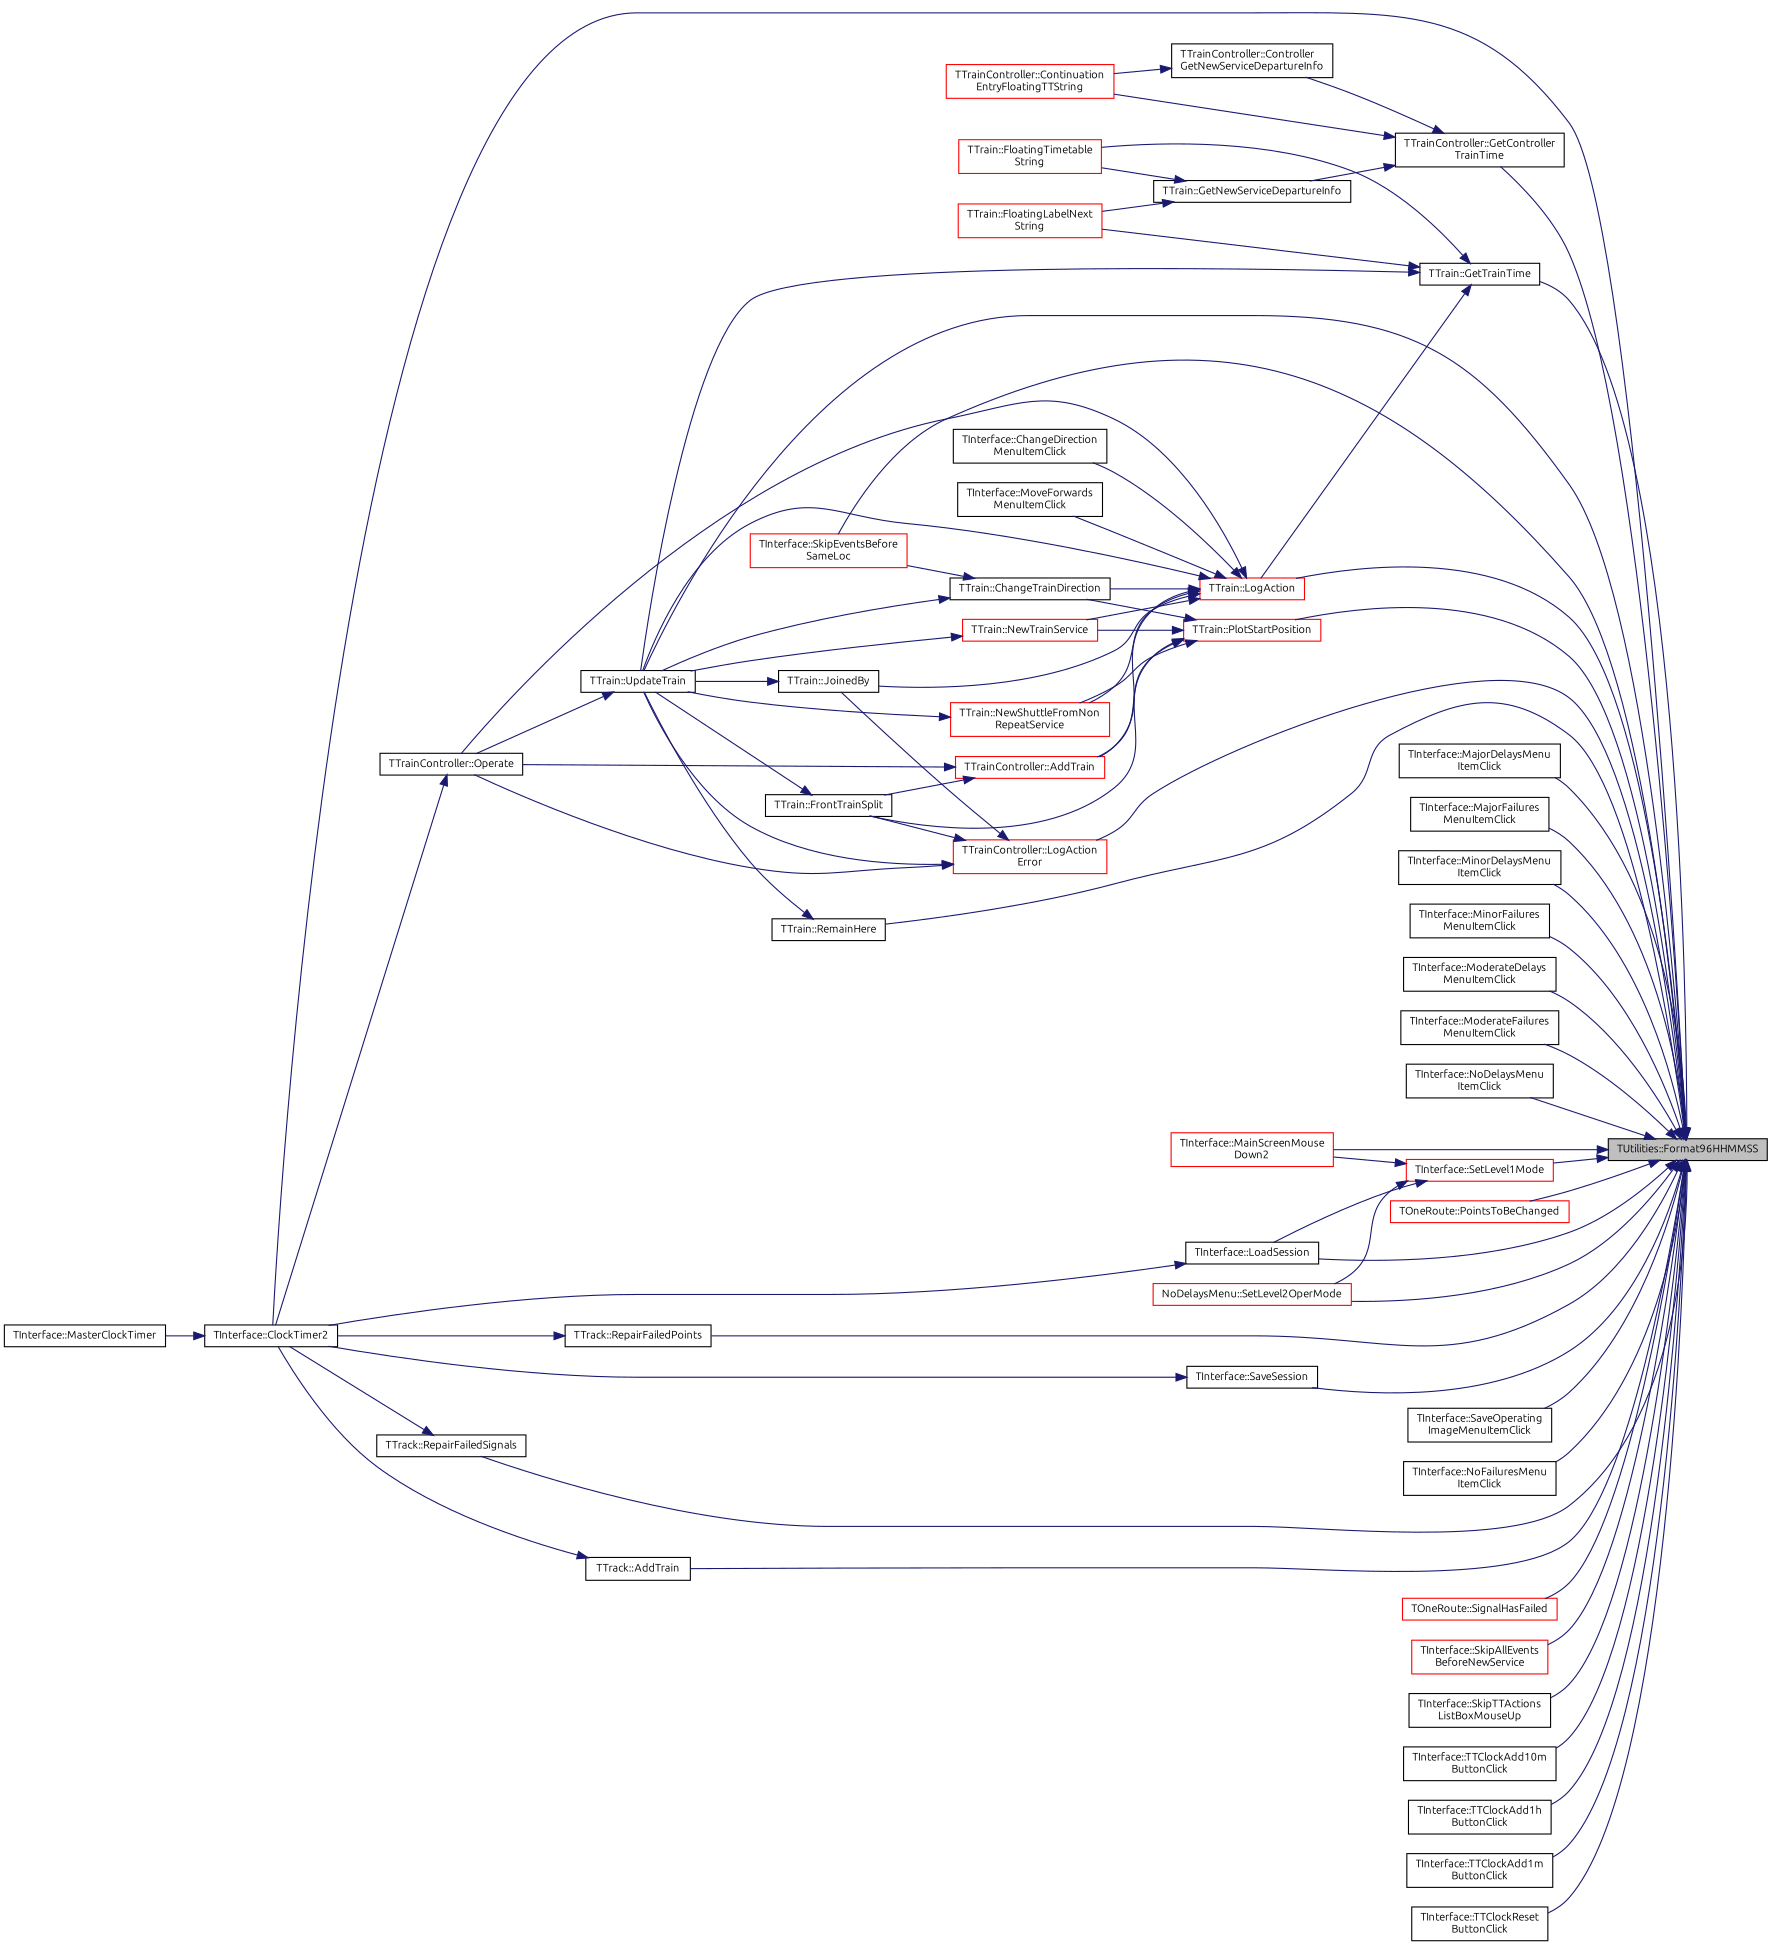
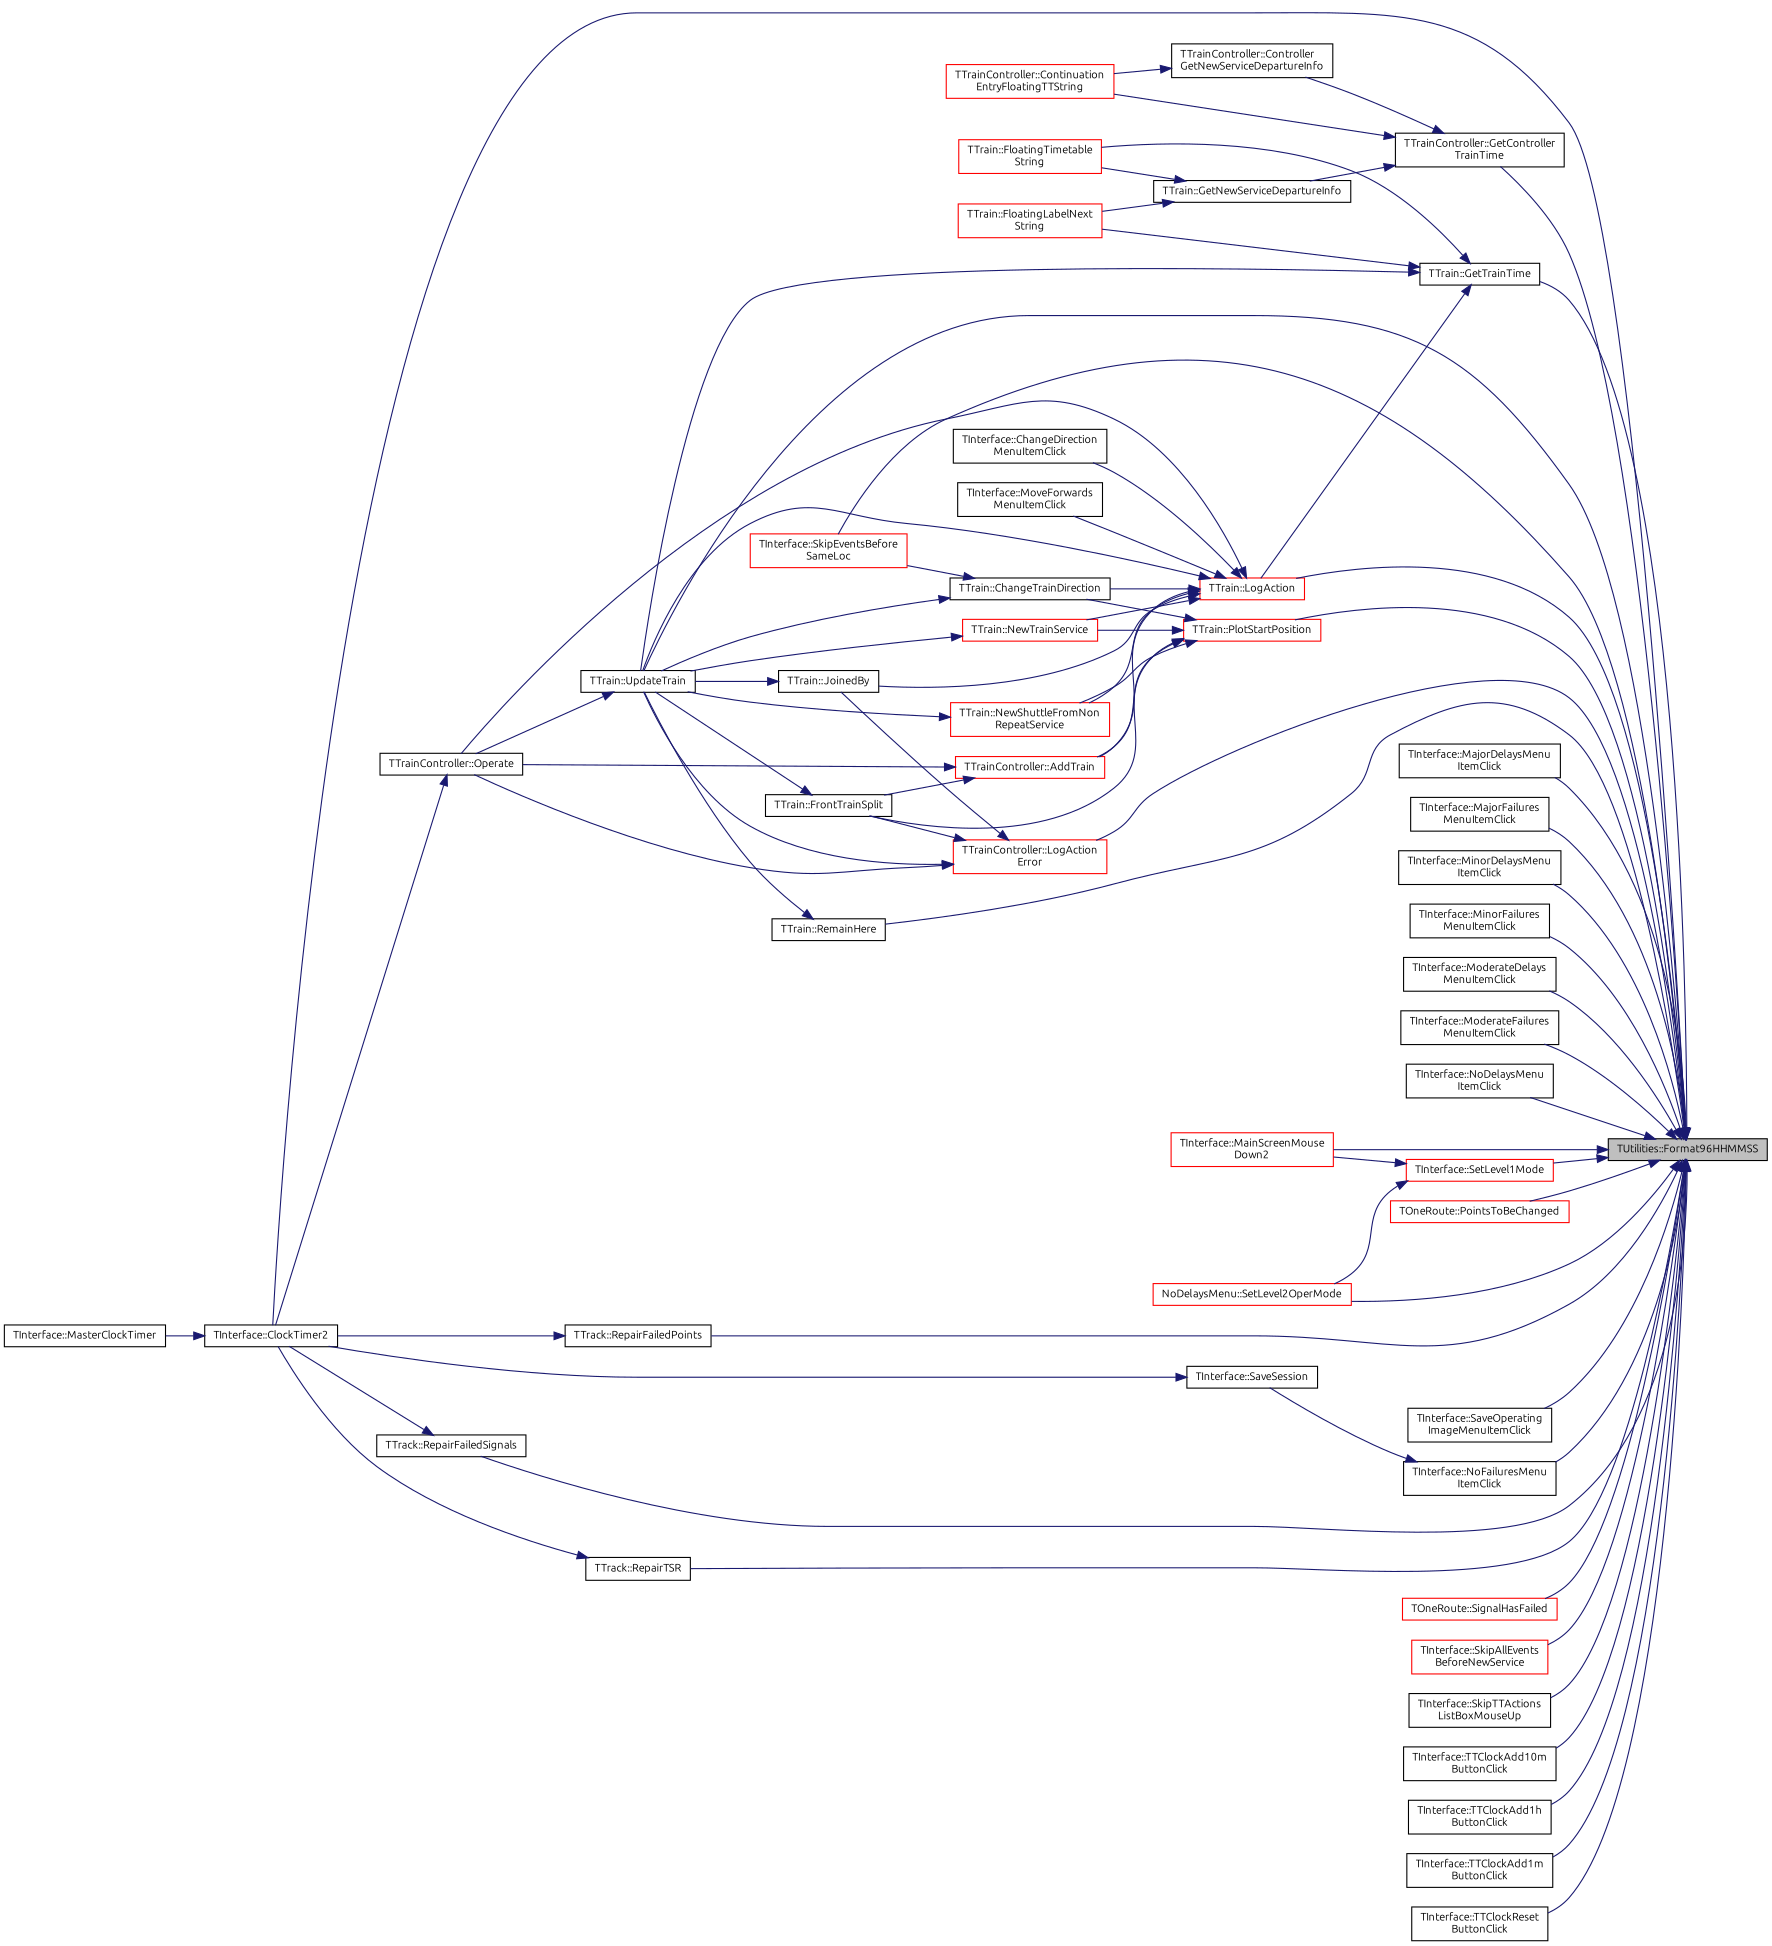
node "TInterface::LoadSession": removed
edge "TInterface::SaveSession" -> "TUtilities::Format96HHMMSS": now "TInterface::SaveSession" -> "TInterface::NoFailuresMenu ItemClick"
node "TTrack::AddTrain": label "TTrack::AddTrain" -> "TTrack::RepairTSR"
